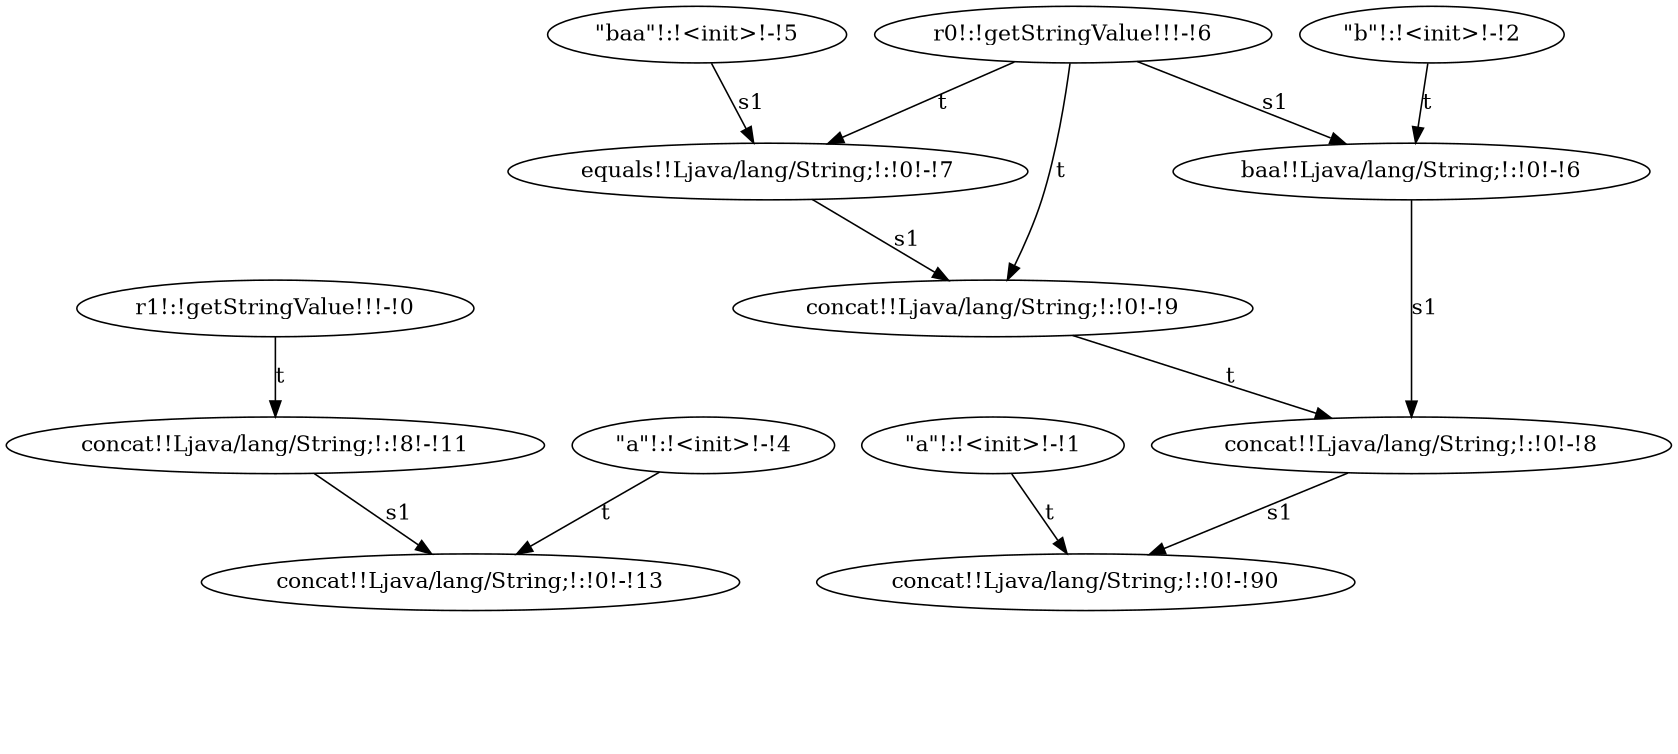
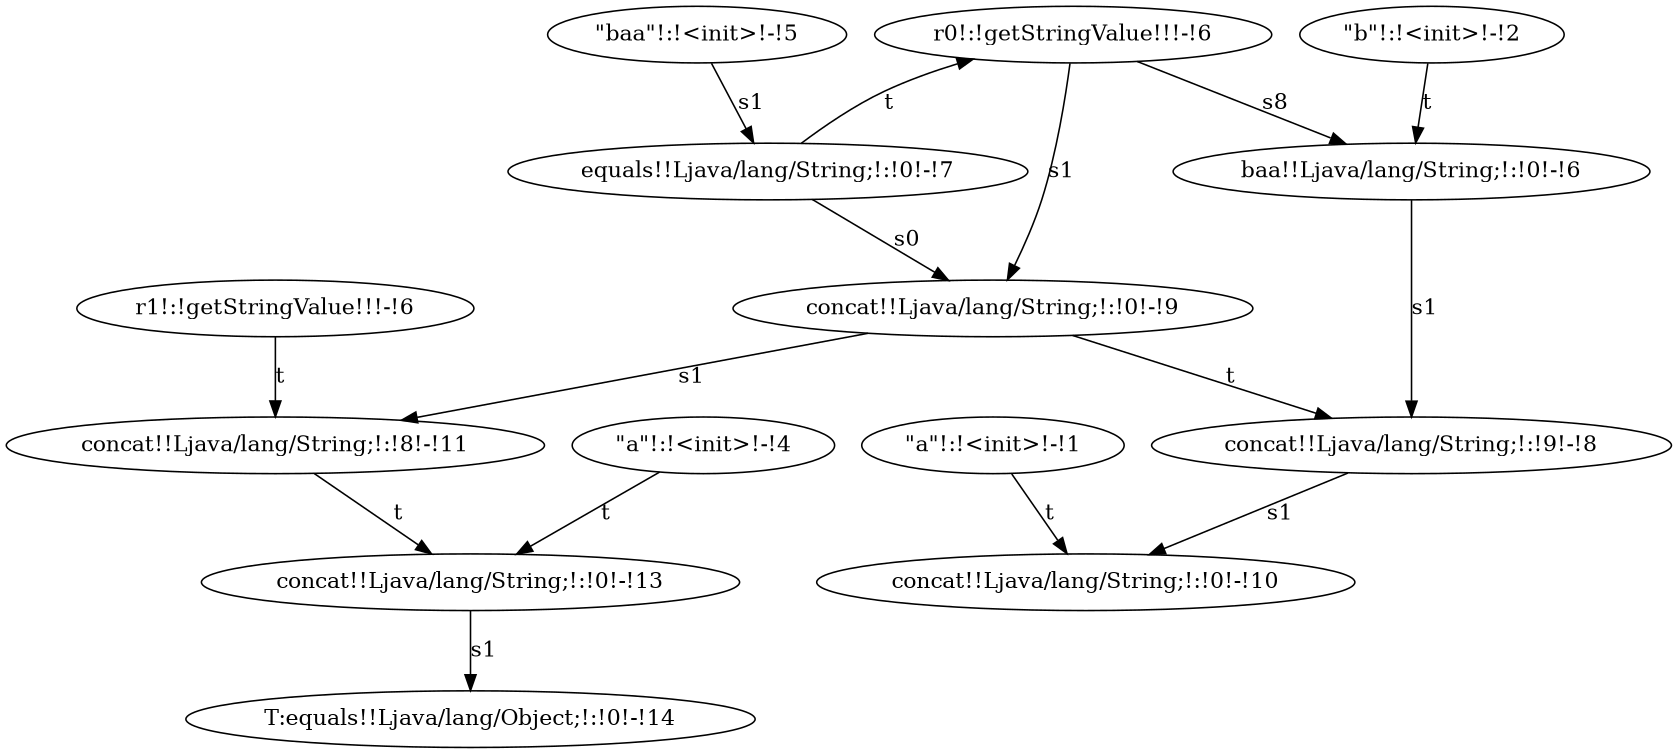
edge "r0!:!getStringValue!!!-!6" -> "equals!!Ljava/lang/String;!:!0!-!7": reversed
edge "r0!:!getStringValue!!!-!6" -> "baa!!Ljava/lang/String;!:!0!-!6": label "s1" -> "s8"
edge "r0!:!getStringValue!!!-!6" -> "concat!!Ljava/lang/String;!:!0!-!9": label "t" -> "s1"
edge "equals!!Ljava/lang/String;!:!0!-!7" -> "concat!!Ljava/lang/String;!:!0!-!9": label "s1" -> "s0"
node "r1!:!getStringValue!!!-!0": label "r1!:!getStringValue!!!-!0" -> "r1!:!getStringValue!!!-!6"
edge "concat!!Ljava/lang/String;!:!0!-!9" -> "concat!!Ljava/lang/String;!:!8!-!11": added, label "s1"
node "concat!!Ljava/lang/String;!:!0!-!8": label "concat!!Ljava/lang/String;!:!0!-!8" -> "concat!!Ljava/lang/String;!:!9!-!8"
edge "concat!!Ljava/lang/String;!:!8!-!11" -> "concat!!Ljava/lang/String;!:!0!-!13": label "s1" -> "t"
node "concat!!Ljava/lang/String;!:!0!-!90": label "concat!!Ljava/lang/String;!:!0!-!90" -> "concat!!Ljava/lang/String;!:!0!-!10"
node "T:equals!!Ljava/lang/Object;!:!0!-!14": added
